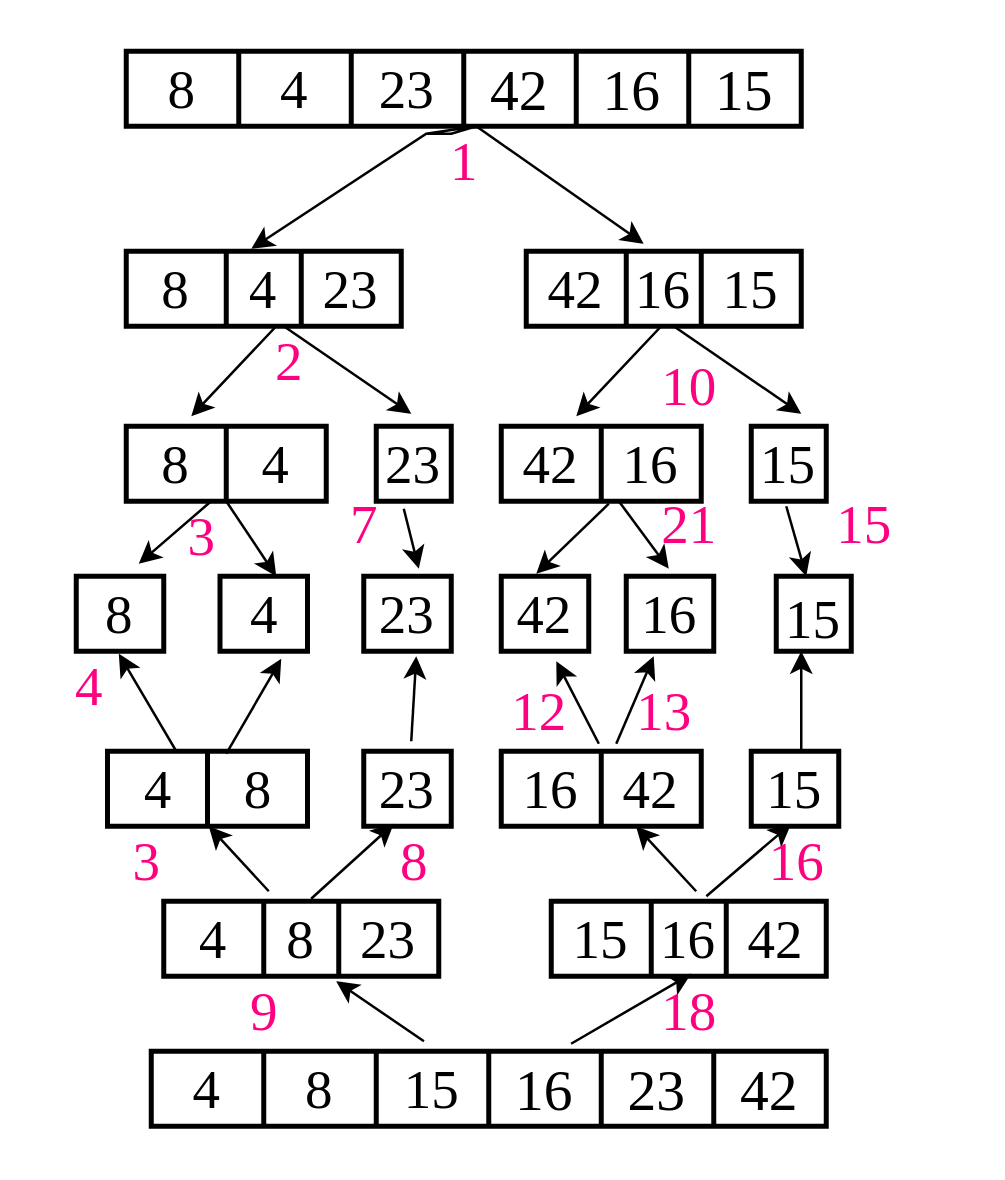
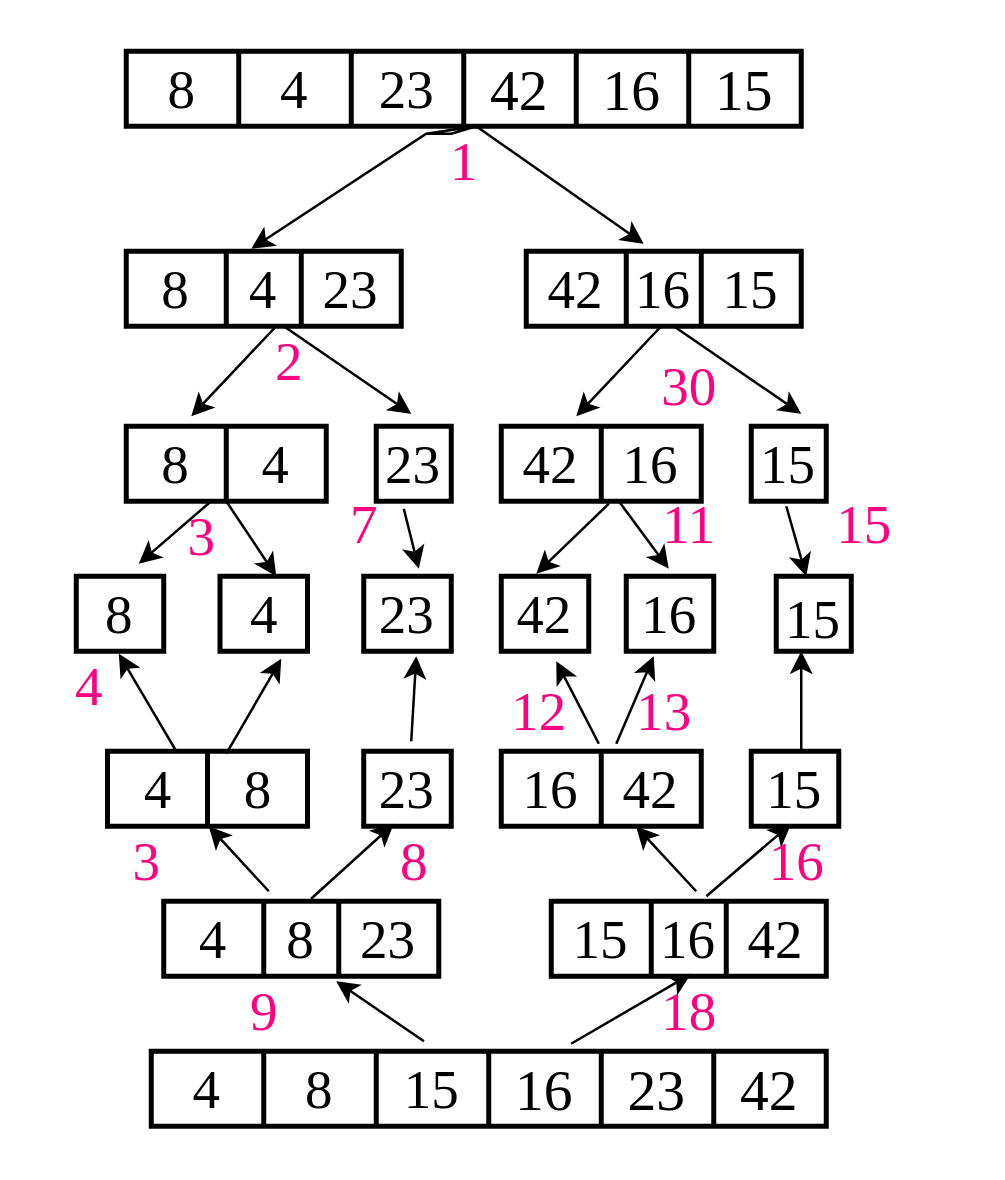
node "10": label "10" -> "30"
node "21": label "21" -> "11"
